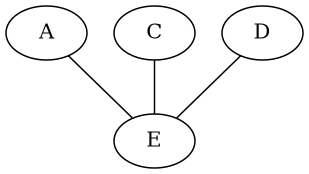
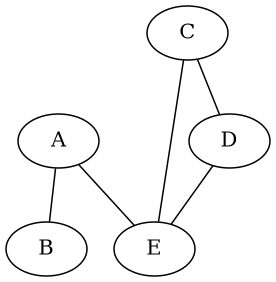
edge "C" -- "D": added
node "B": added
